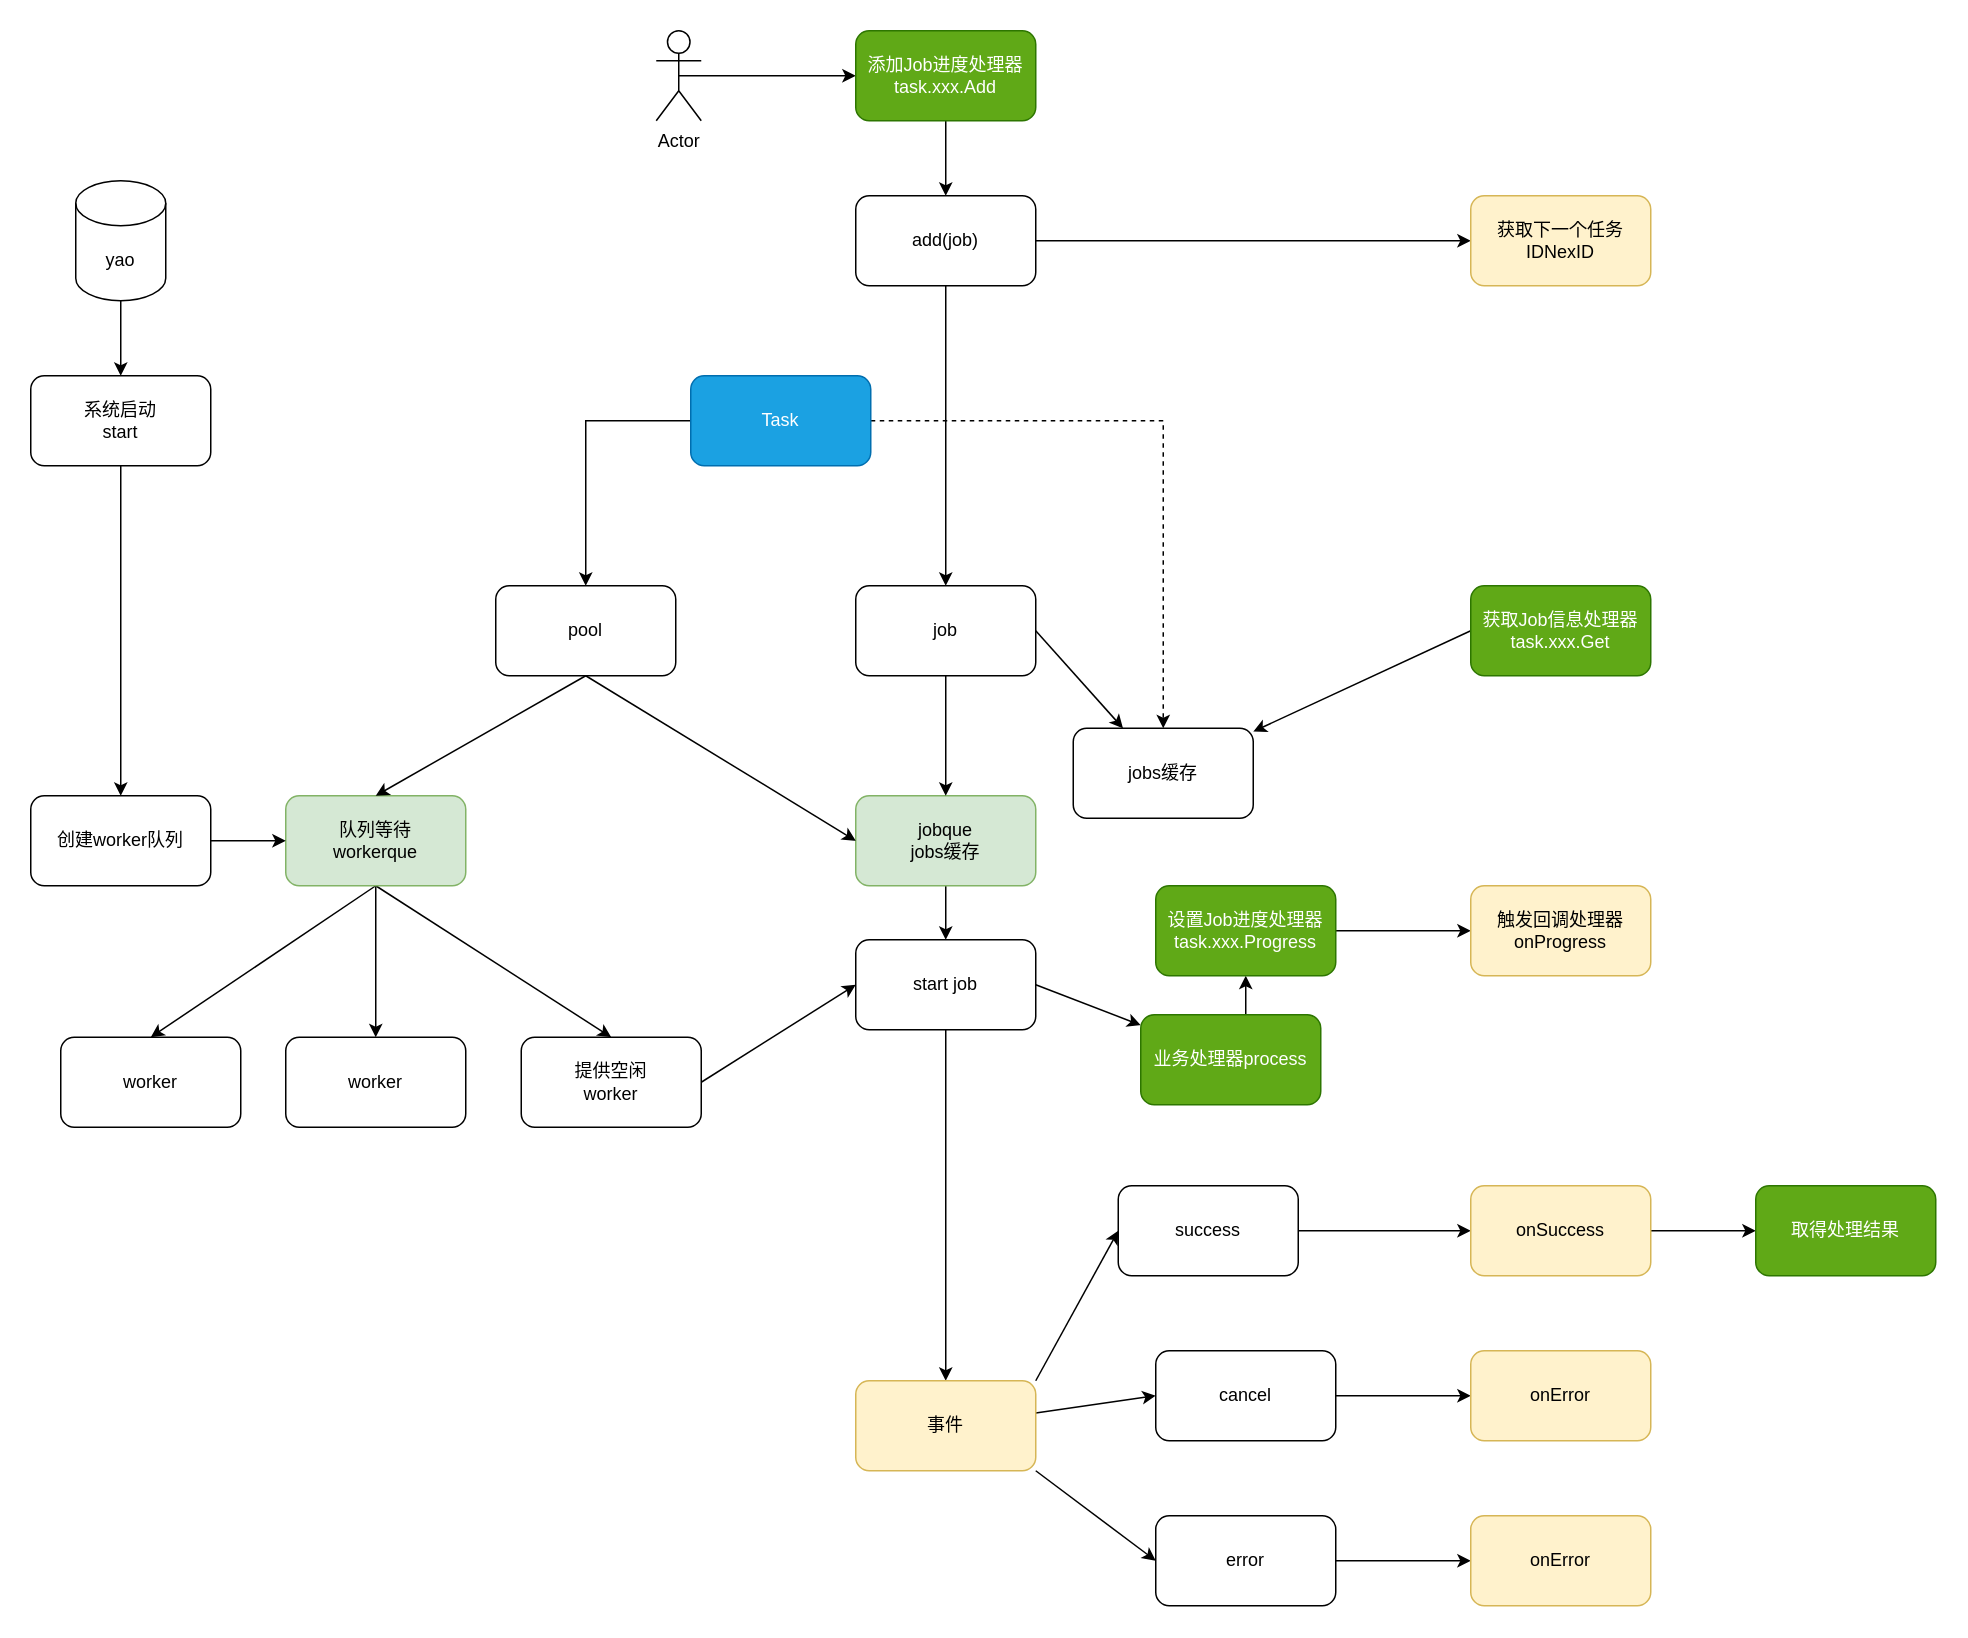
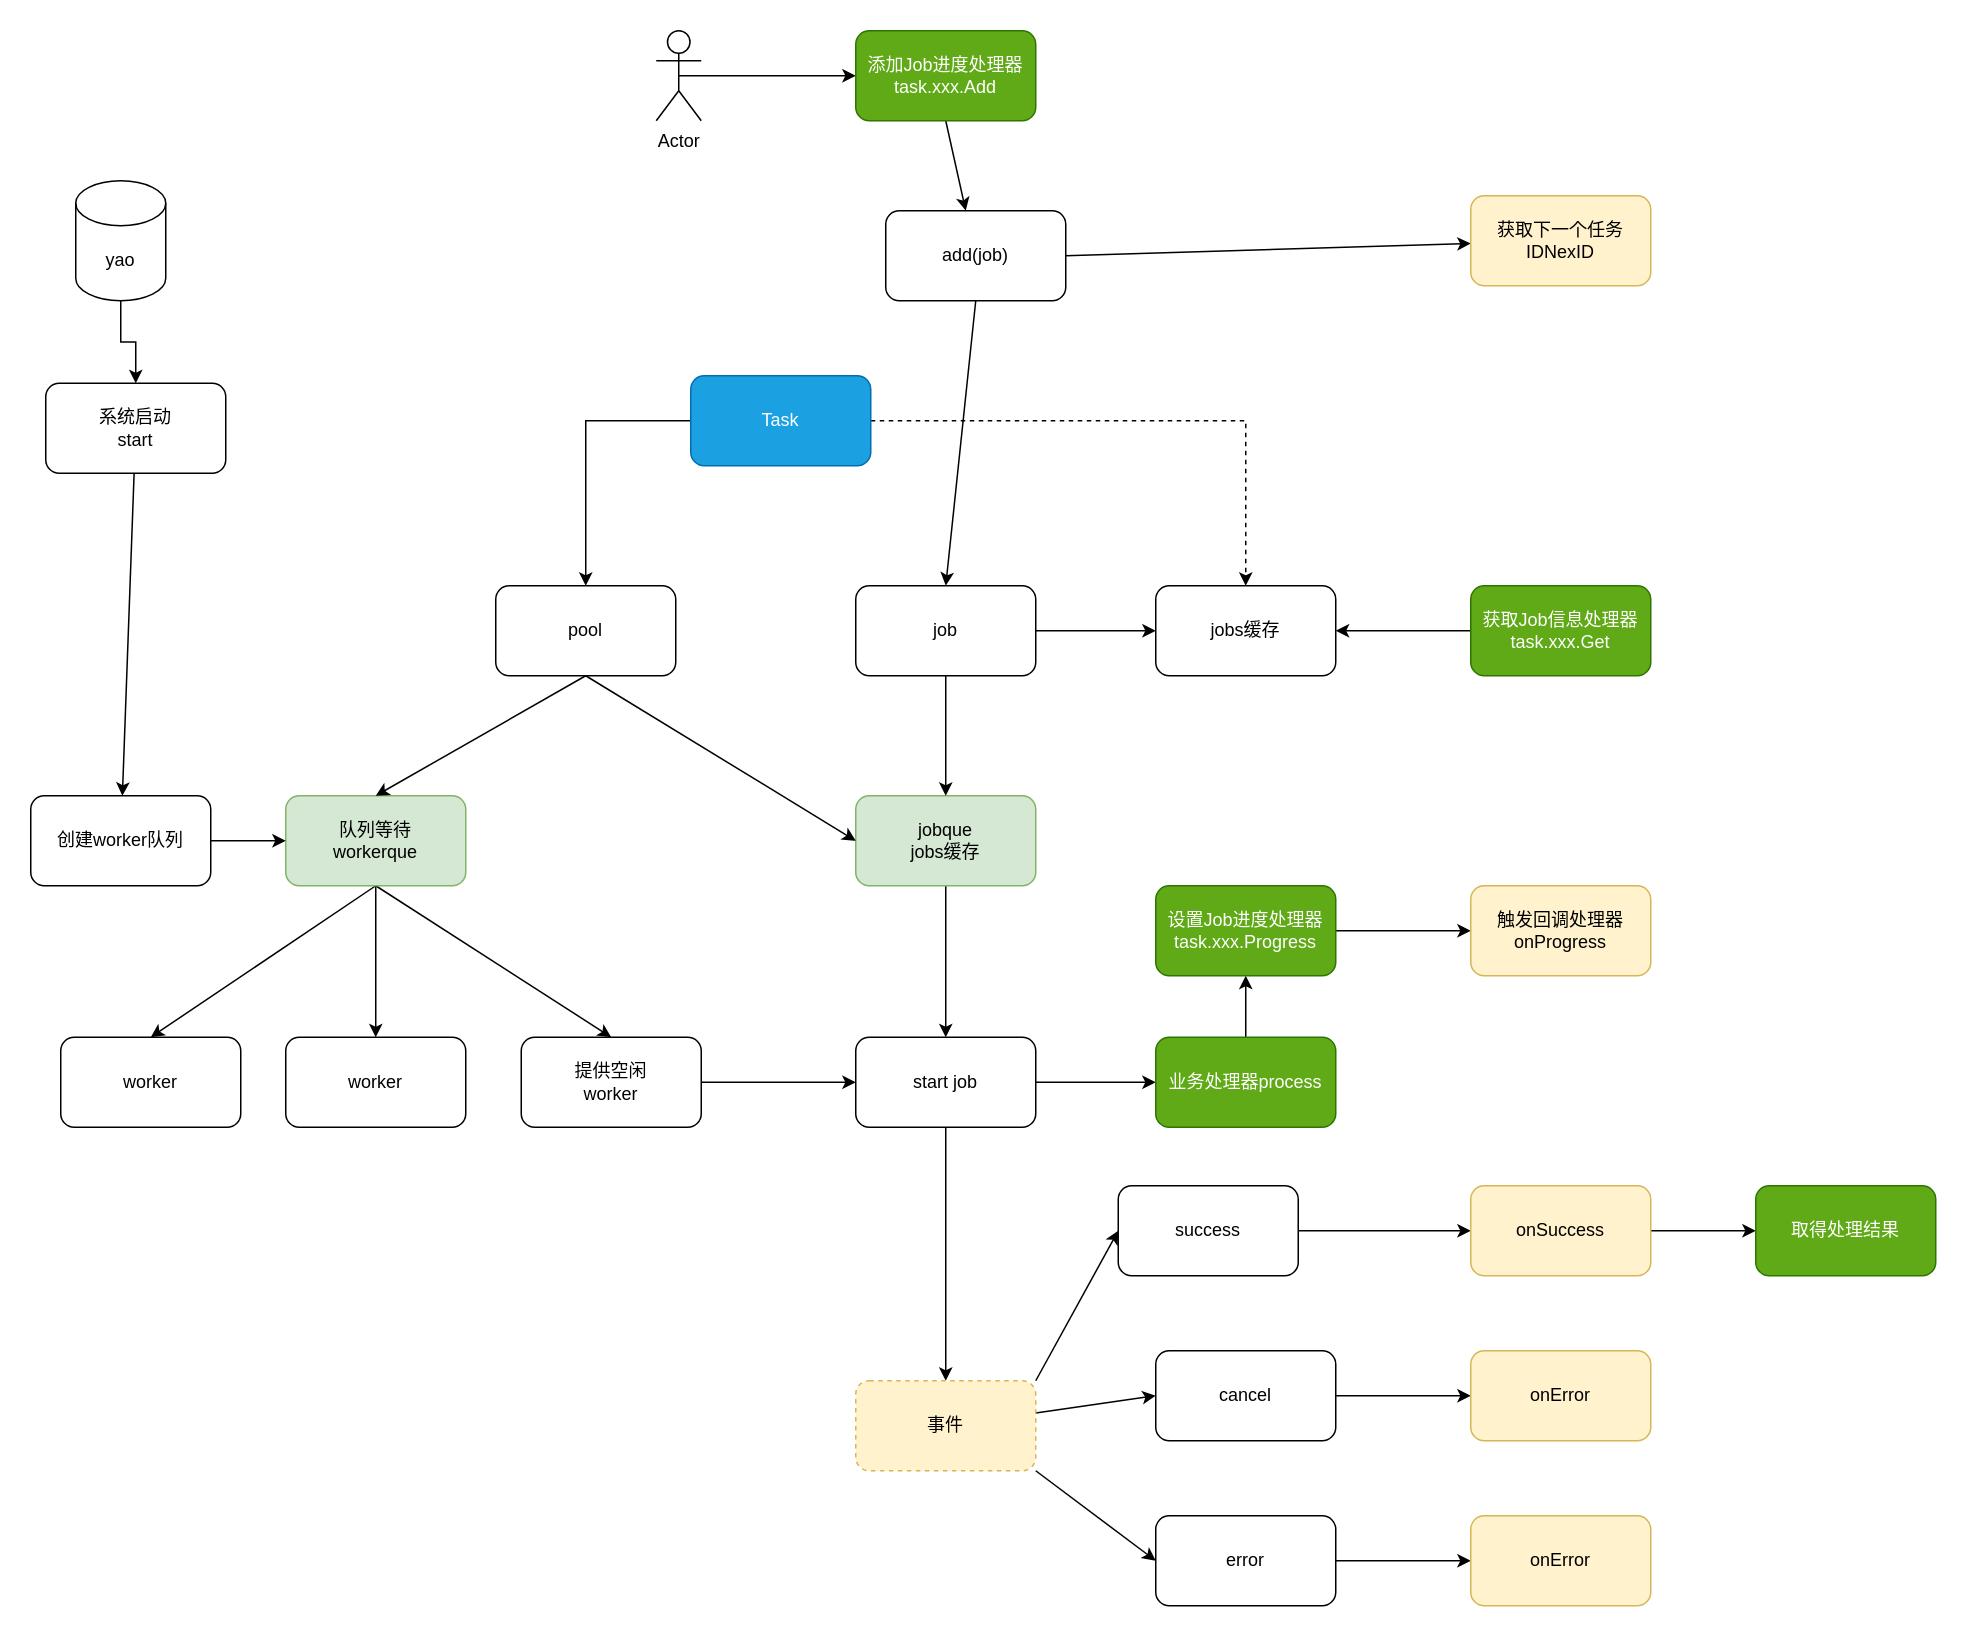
node "add(job)": moved (946, 241) -> (976, 256)
node "系统启动 start": moved (121, 421) -> (136, 428)
node "jobs缓存": moved (1163, 773) -> (1246, 631)
node "start job": moved (946, 985) -> (946, 1082)
node "业务处理器process": moved (1231, 1060) -> (1246, 1082)
node "事件": style solid -> dashed
